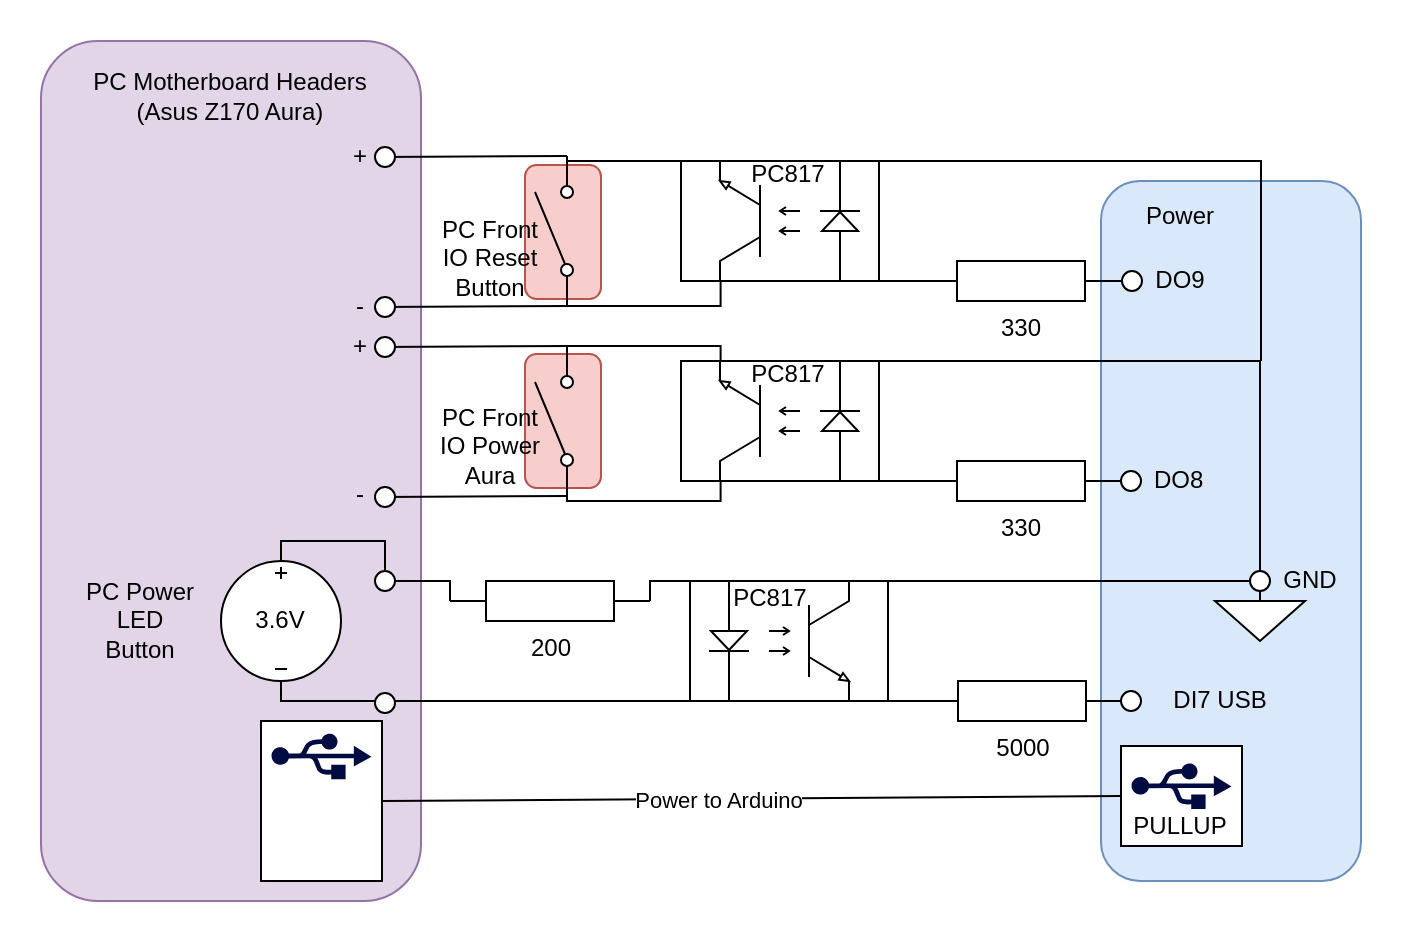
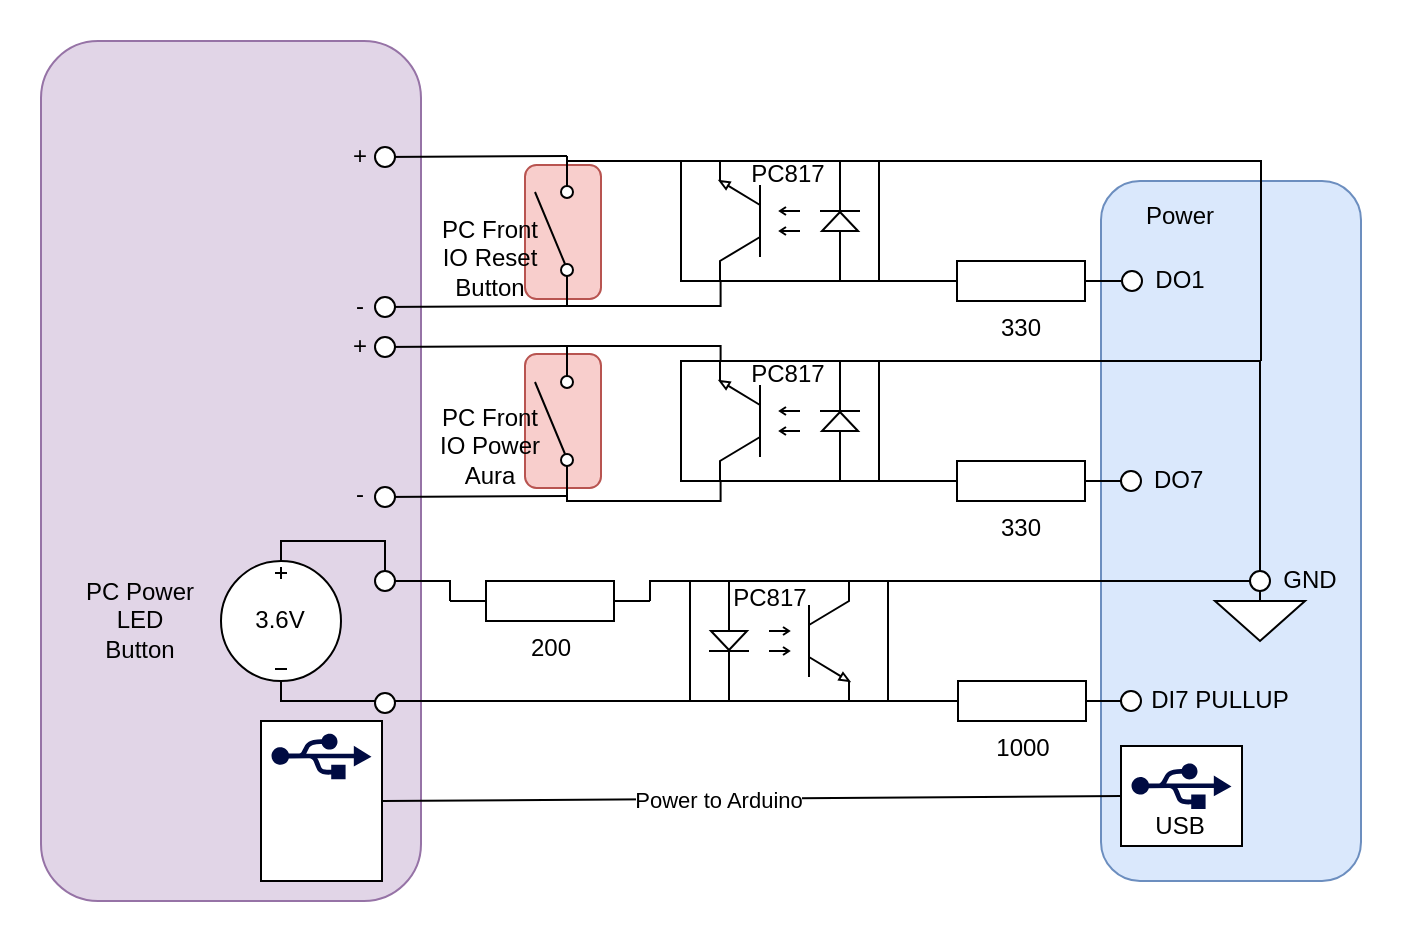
node "PC Motherboard Headers (Asus Z170 Aura)": removed
node "DO9": label "DO9" -> "DO1"
node "DO8": label "DO8" -> "DO7"
node "DI7 USB": label "DI7 USB" -> "DI7 PULLUP"
node "5000": label "5000" -> "1000"
node "PULLUP": label "PULLUP" -> "USB"
